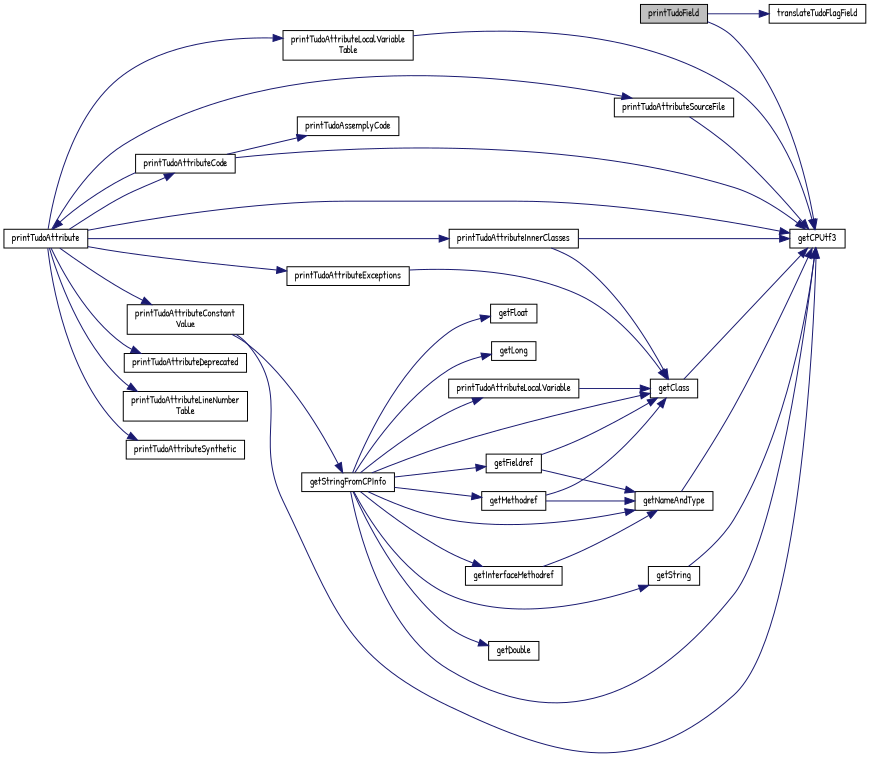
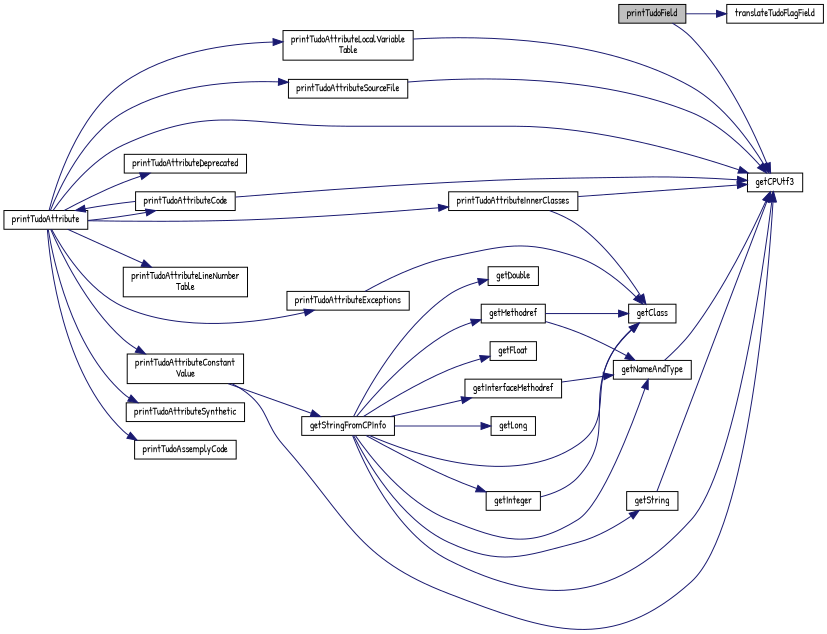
edge "printTudoAttributeCode" -> "printTudoAssemplyCode": now "printTudoAttribute" -> "printTudoAssemplyCode"
edge "getClass" -> "getCPUtf3": removed
node "printTudoAttributeLocalVariable": label "printTudoAttributeLocalVariable" -> "getInteger"
node "getFieldref": removed
